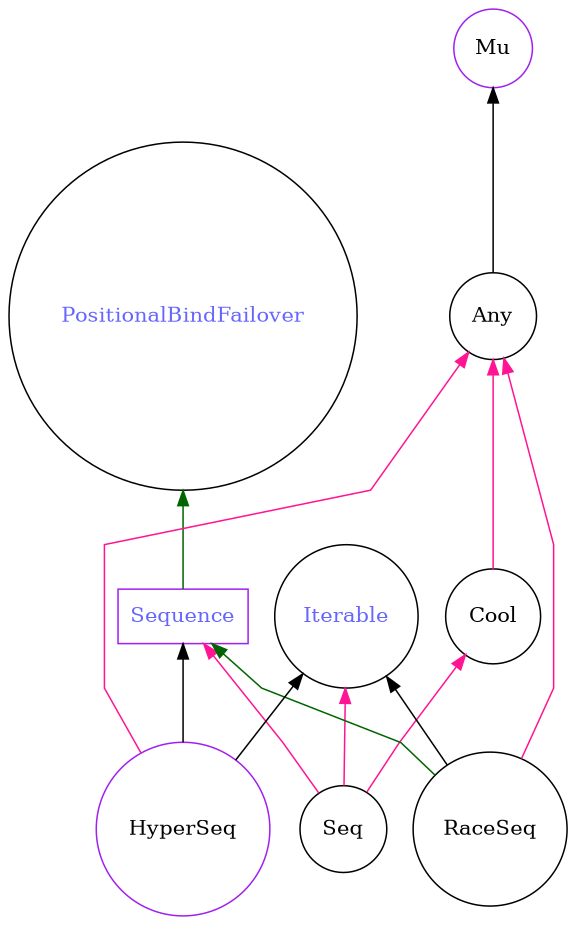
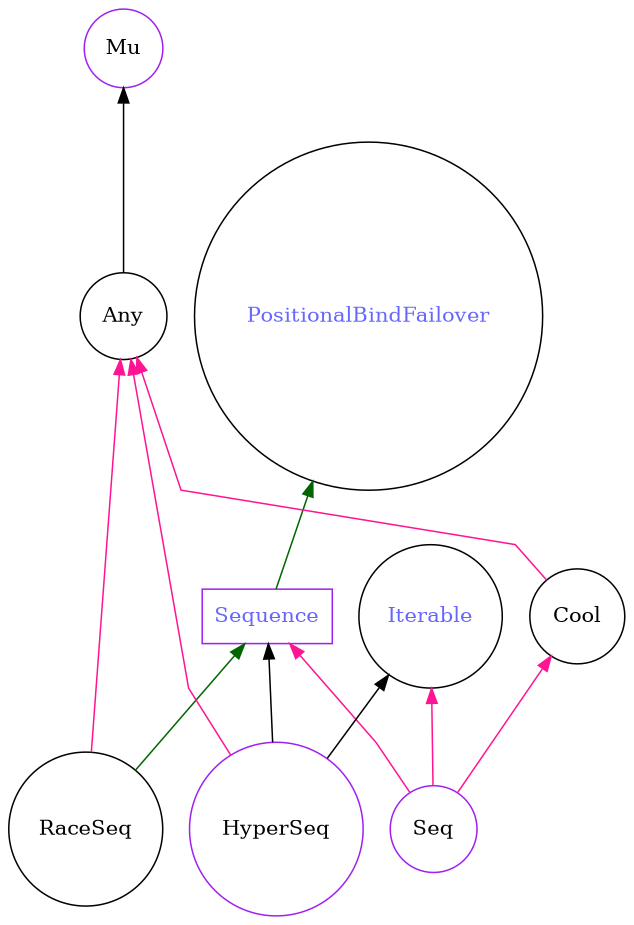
edge "RaceSeq" -> "Iterable": removed
node "Seq": color black -> purple
